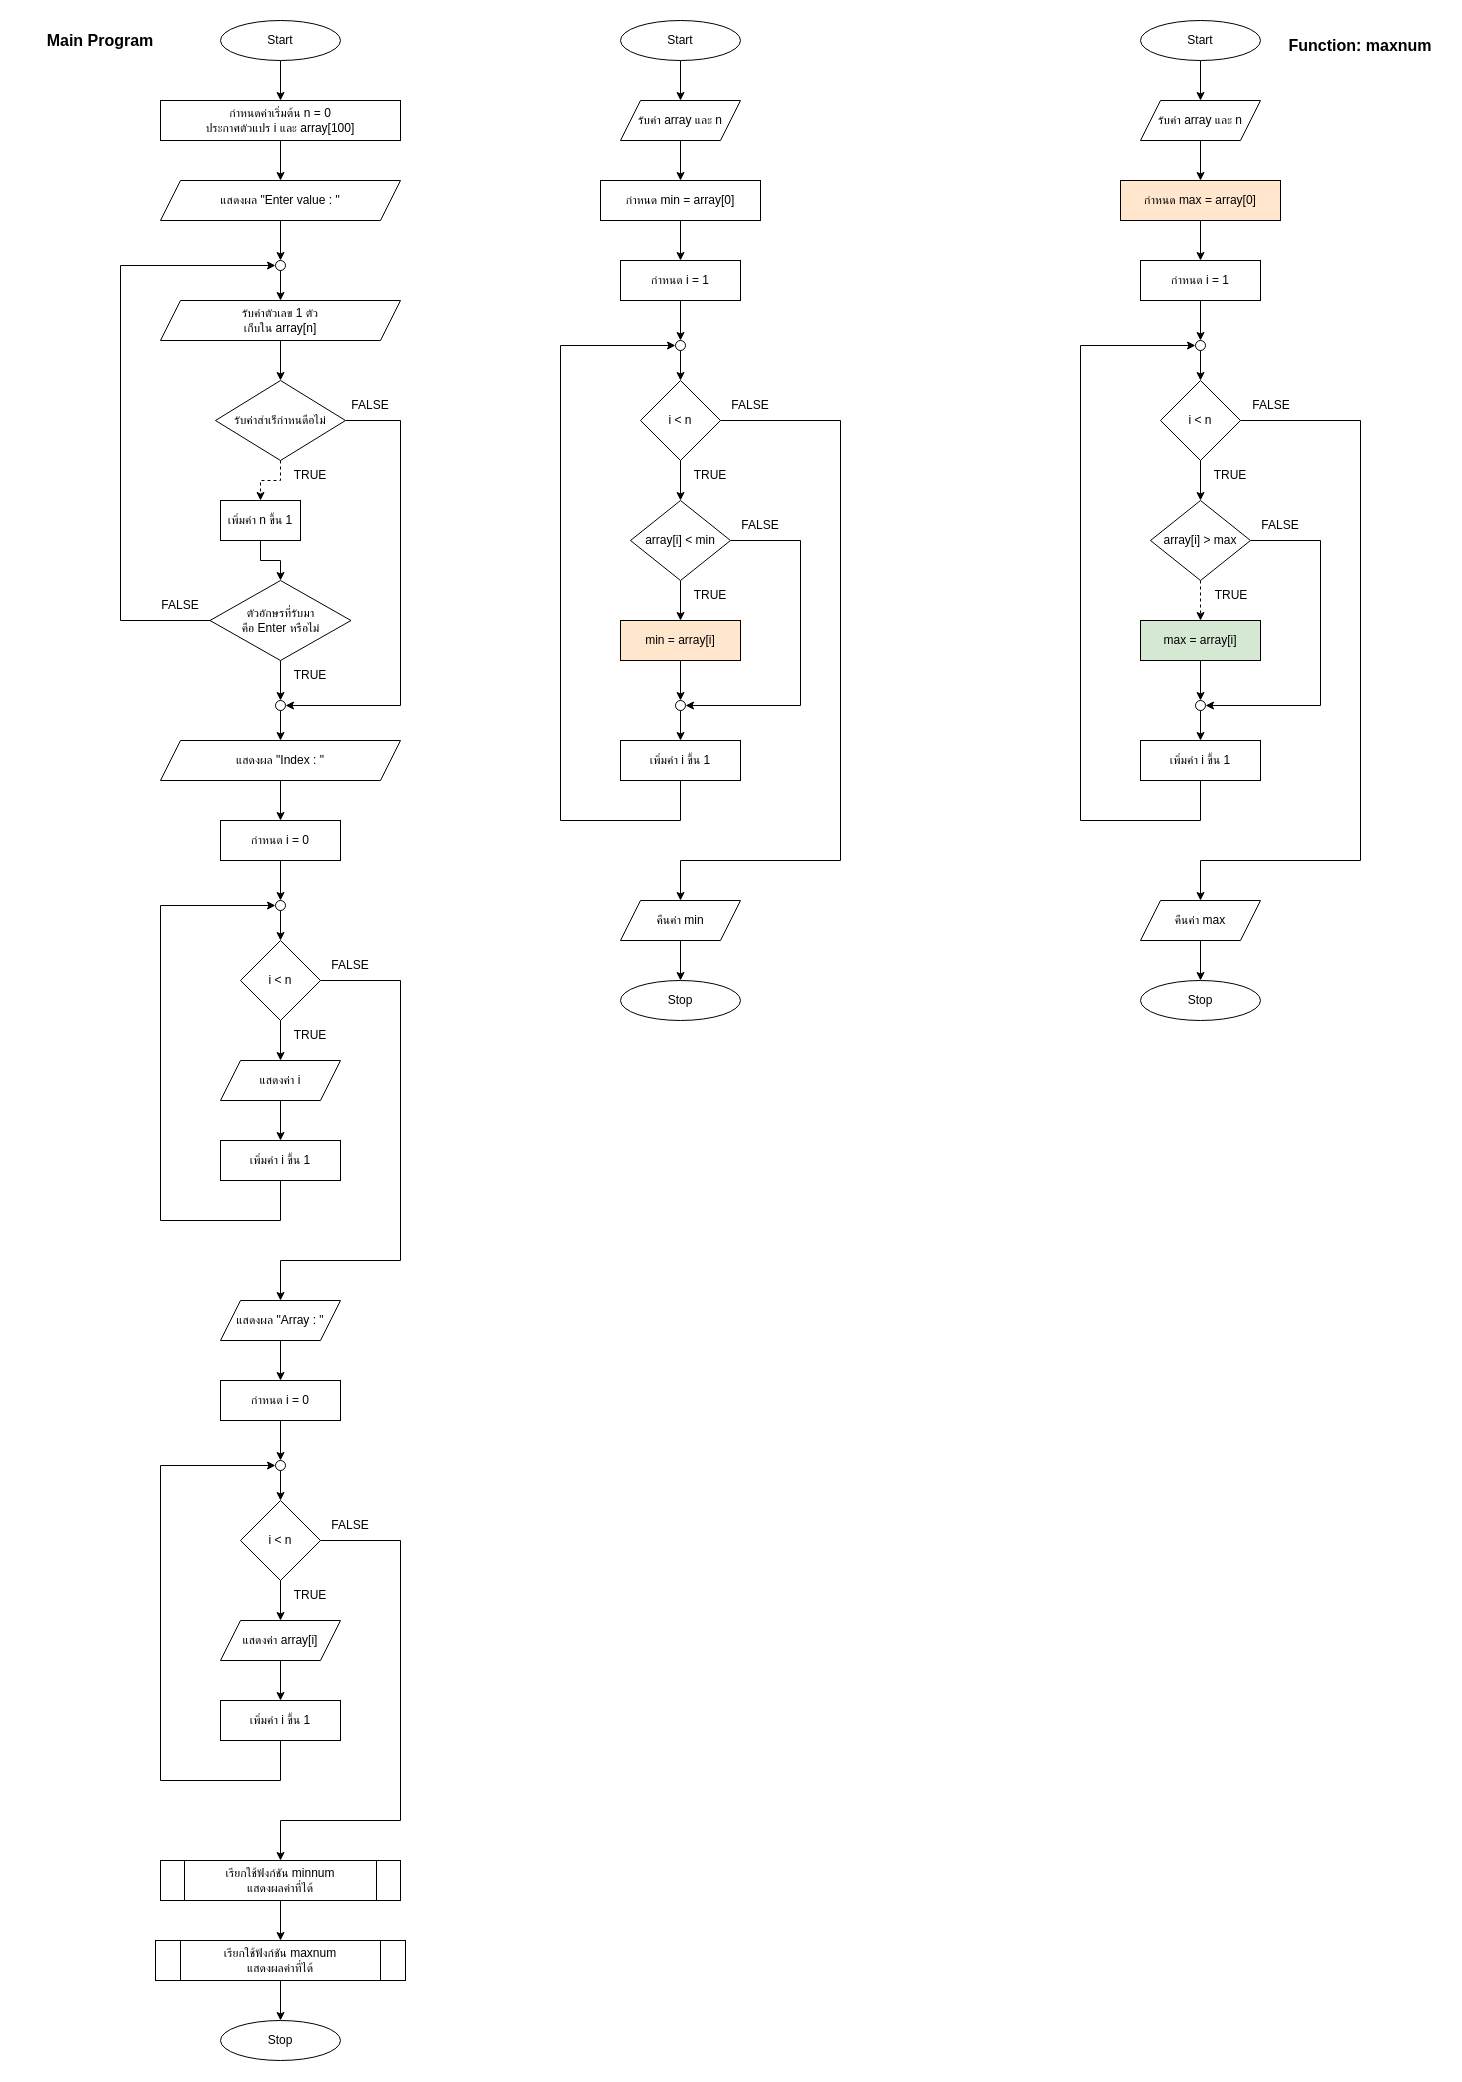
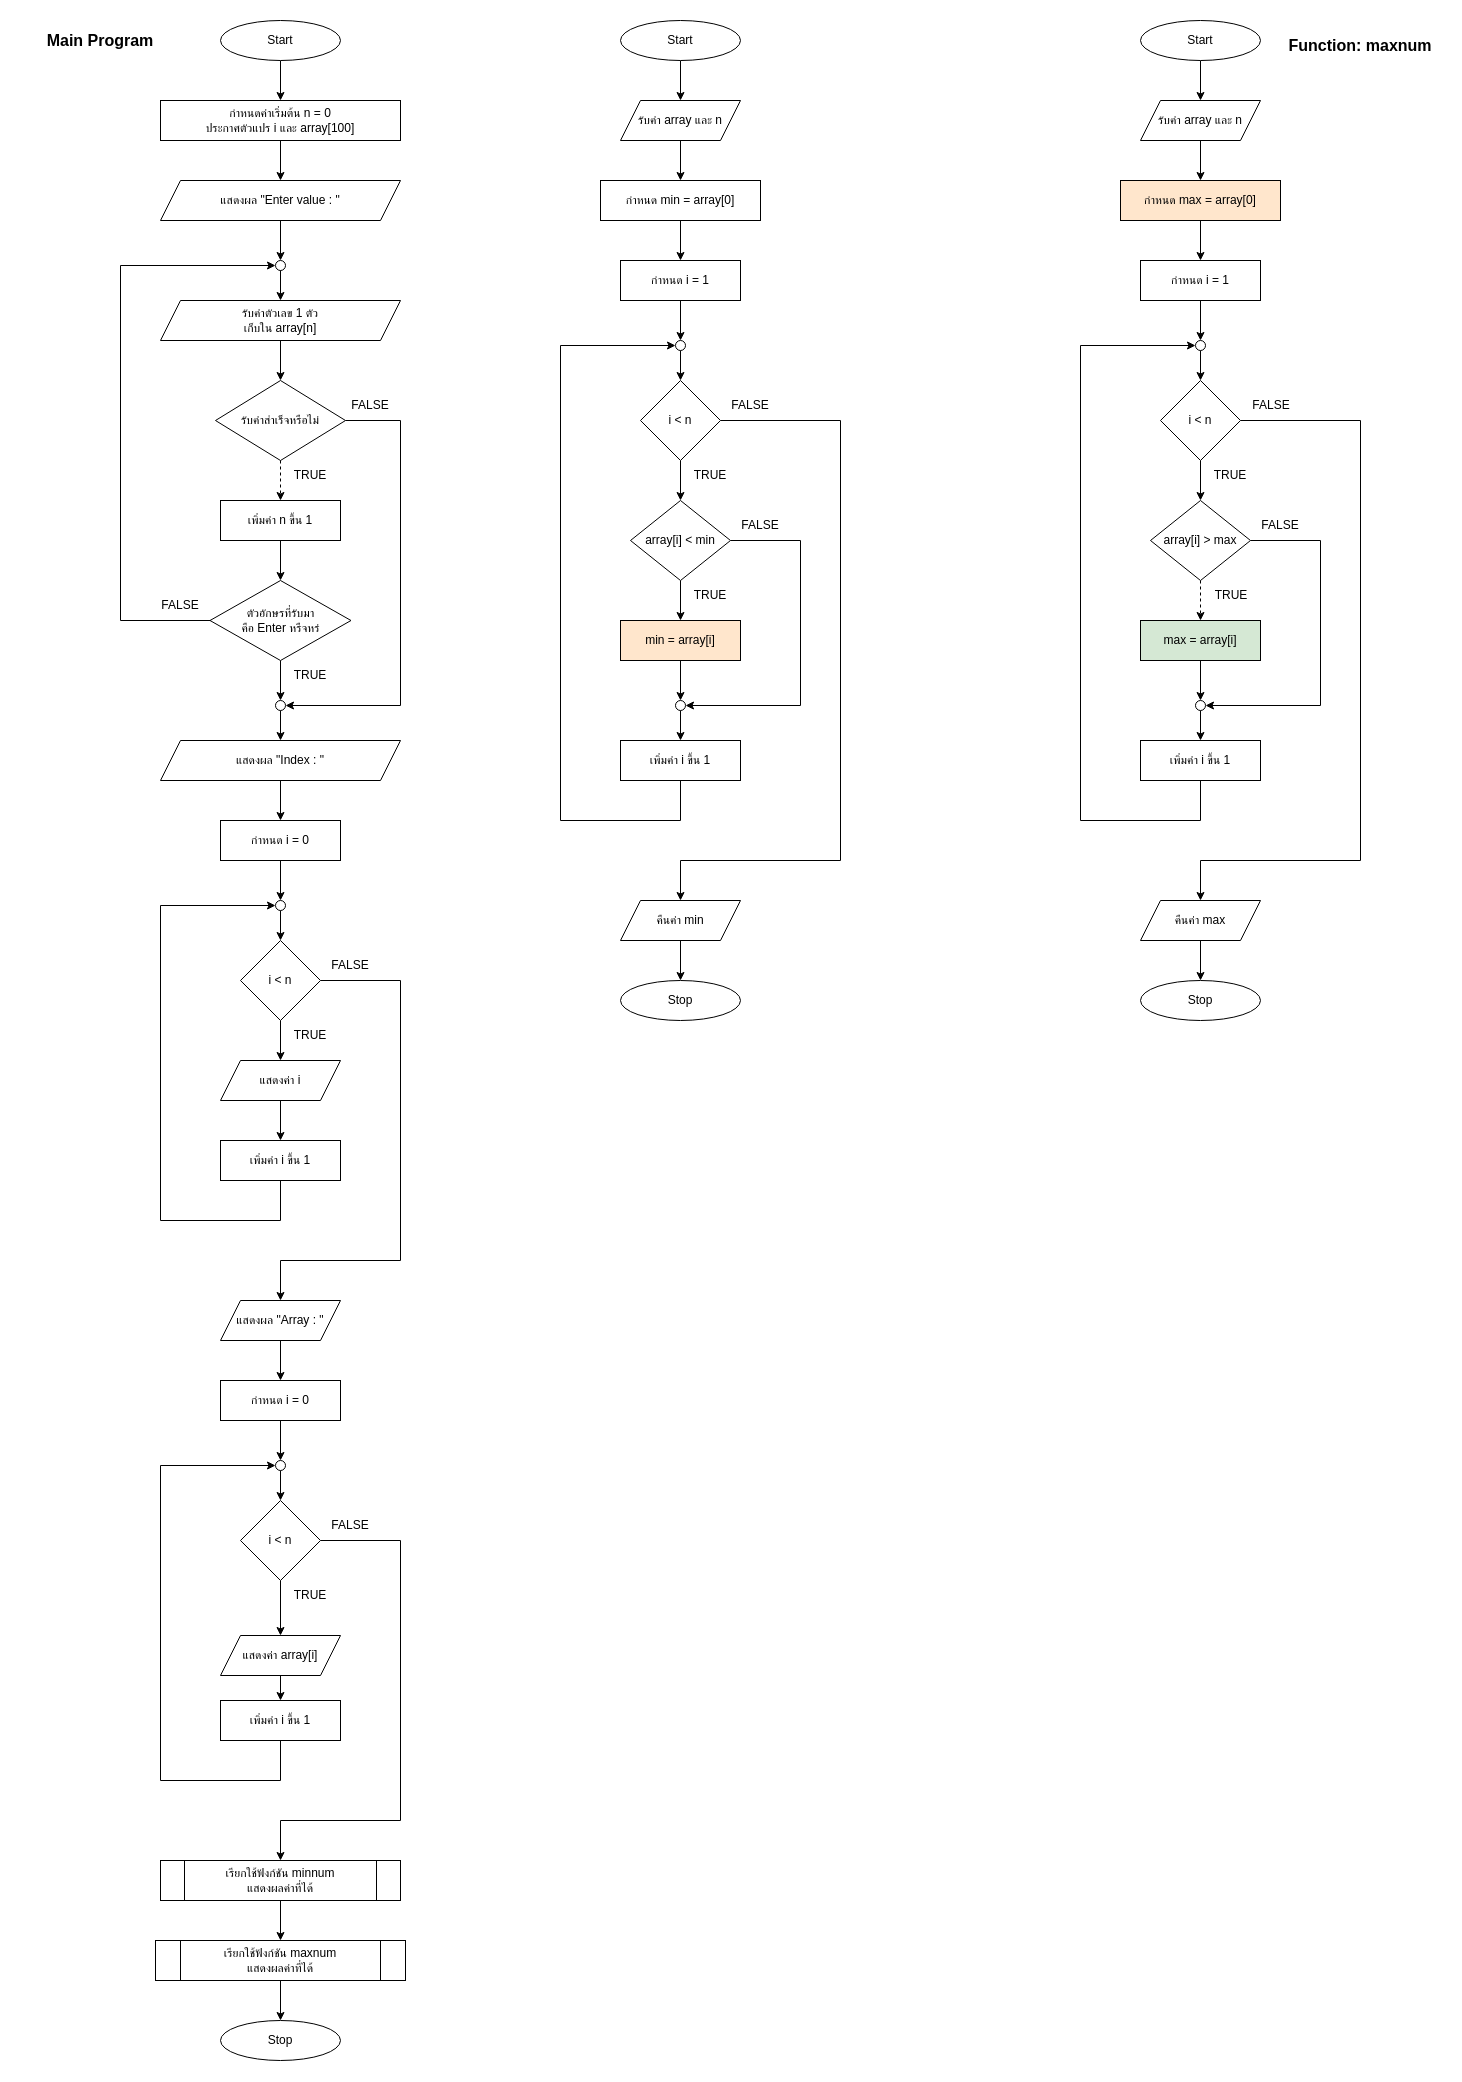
node "รับค่าสำเร็กำหนดือไม่": label "รับค่าสำเร็กำหนดือไม่" -> "รับค่าสำเร็จหรือไม่"
node "เพิ่มค่า n ขึ้น 1": size 80x40 -> 120x40
node "ตัวอักษรที่รับมา คือ Enter หรือไม่": label "ตัวอักษรที่รับมา คือ Enter หรือไม่" -> "ตัวอักษรที่รับมา คือ Enter หรืจหร่"
node "แสดงค่า array[i]": moved (281, 1641) -> (281, 1656)
